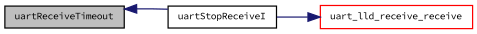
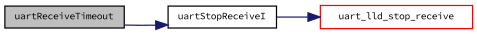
edge "uartStopReceiveI" -> "uartReceiveTimeout": reversed
node "uart_lld_receive_receive": label "uart_lld_receive_receive" -> "uart_lld_stop_receive"
